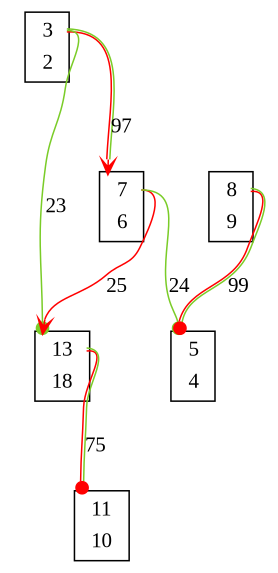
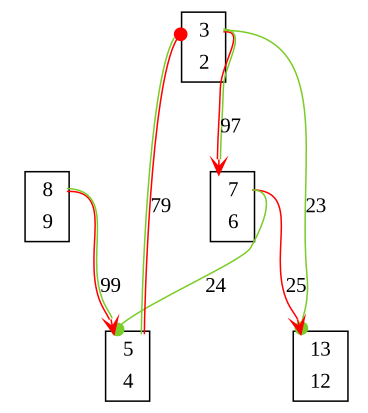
edge "5" -> "3": added, label "79"
edge "8" -> "5": arrowhead dot -> vee
node "13": text "18" -> "12"
node "11": removed
